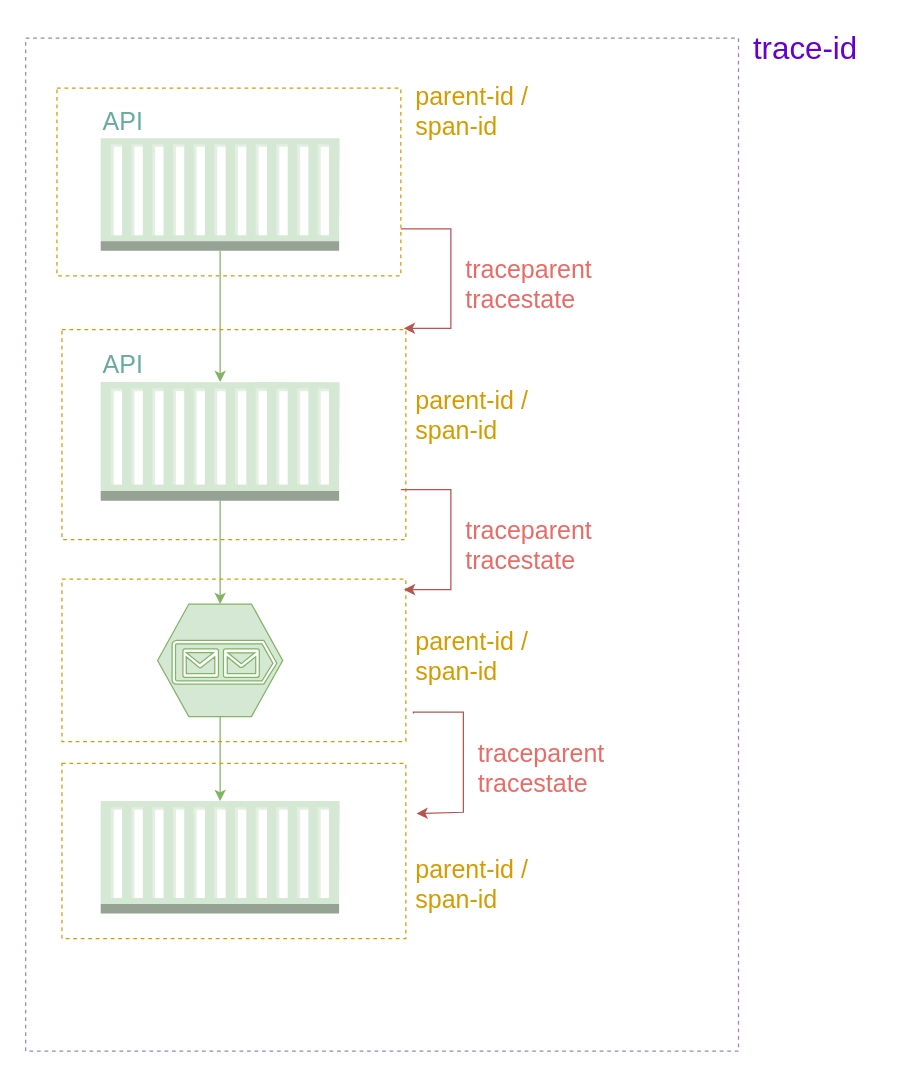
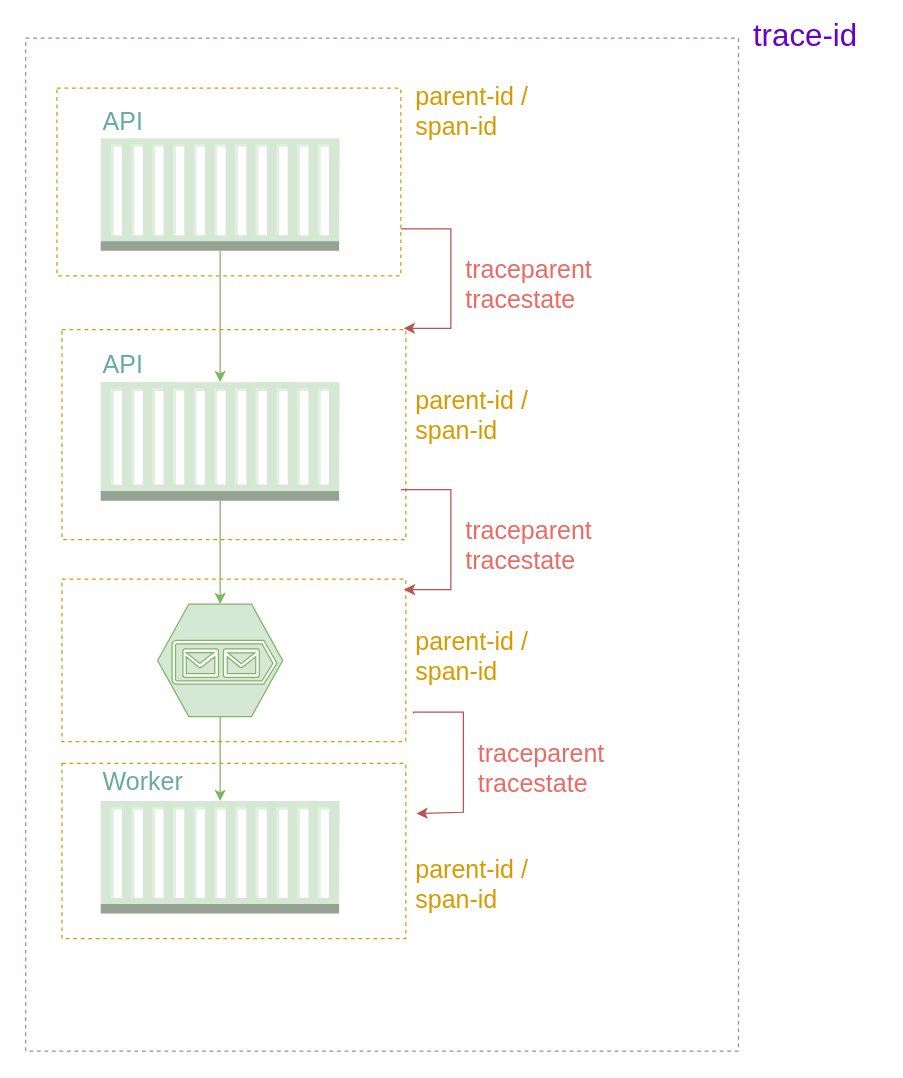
node "trace-id": moved (813, 38) -> (813, 26)
node "Worker": added
